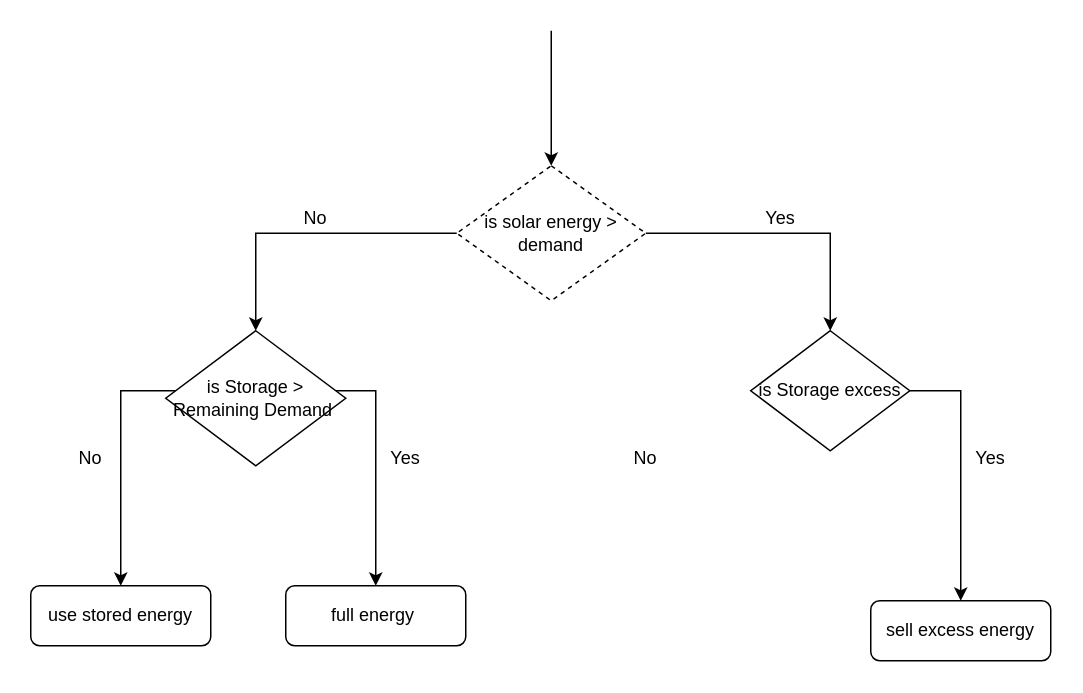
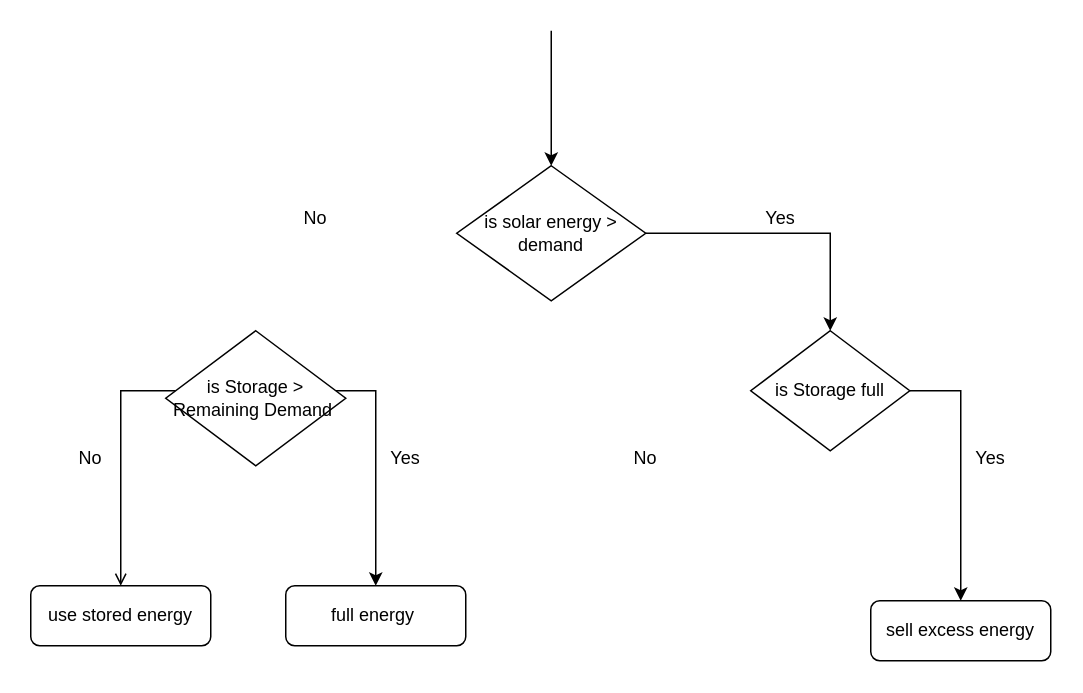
edge "is solar energy > demand" -> "is Storage > Remaining Demand": removed
node "is solar energy > demand": style dashed -> solid
node "is Storage excess": label "is Storage excess" -> "is Storage full"
edge "is Storage > Remaining Demand" -> "use stored energy": arrowhead classic -> open
